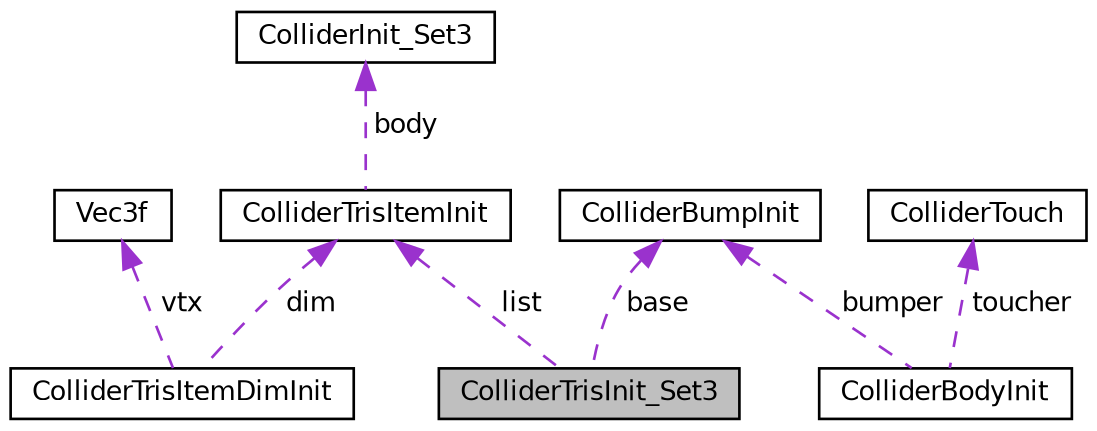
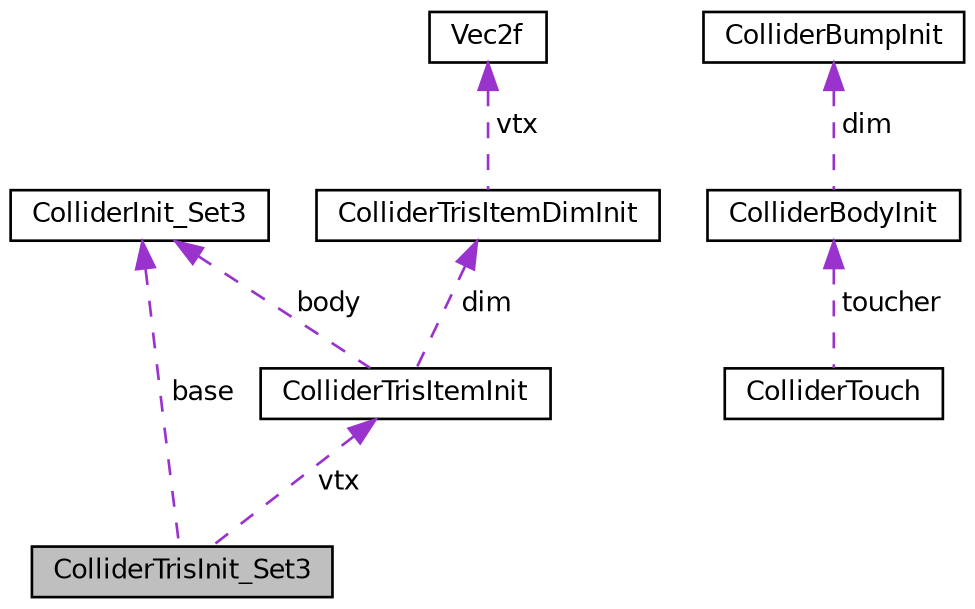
node "Vec3f": label "Vec3f" -> "Vec2f"
edge "ColliderTrisInit_Set3" -> "ColliderTrisItemInit": label " list" -> " vtx"
edge "ColliderBodyInit" -> "ColliderBumpInit": label " bumper" -> " dim"
edge "ColliderTrisInit_Set3" -> "ColliderBumpInit": now "ColliderTrisInit_Set3" -> "ColliderInit_Set3"
edge "ColliderTrisItemDimInit" -> "ColliderTrisItemInit": reversed
edge "ColliderBodyInit" -> "ColliderTouch": reversed
